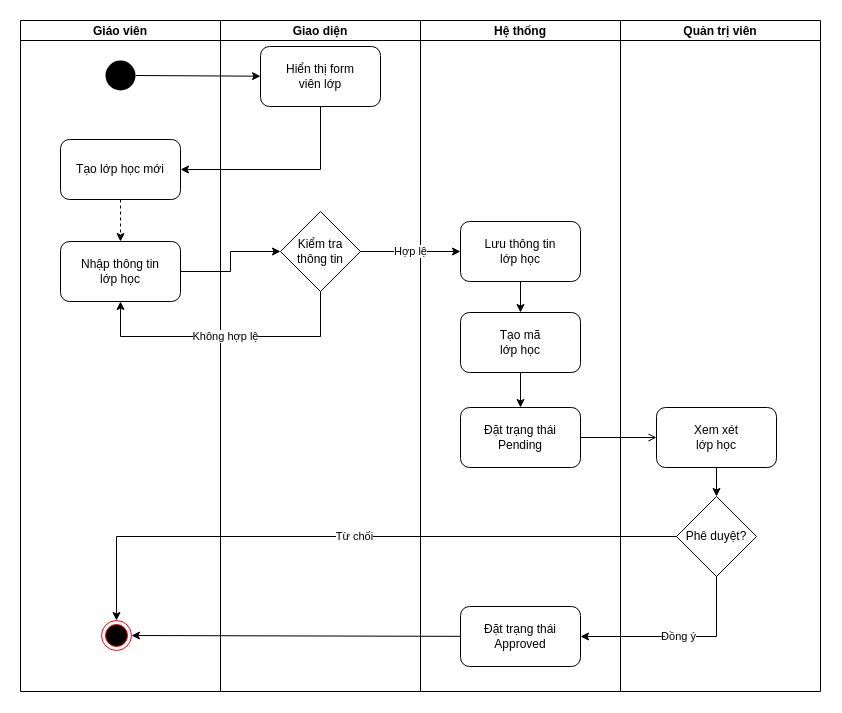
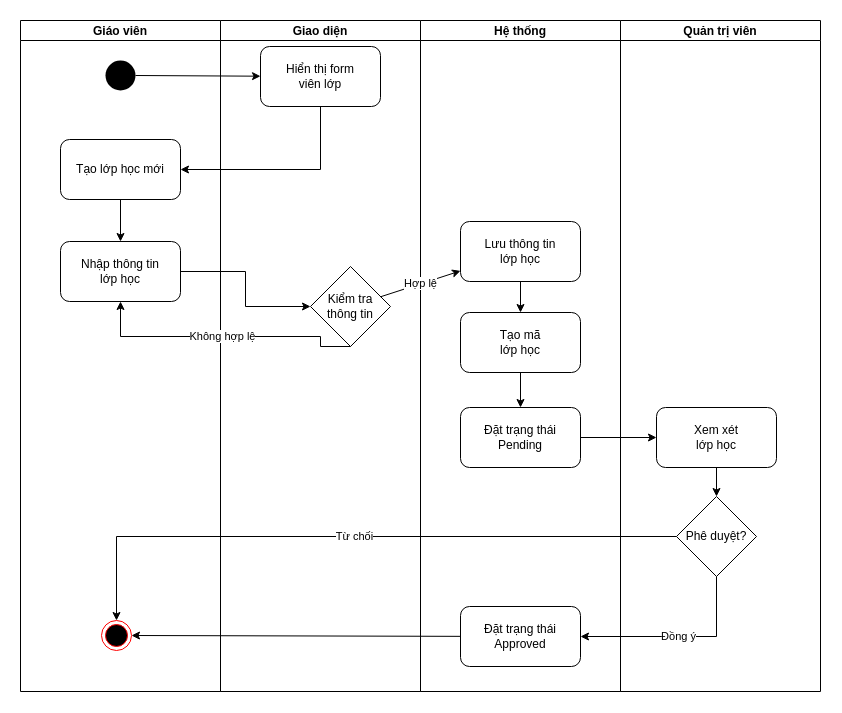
edge "Tạo lớp học mới" -> "Nhập thông tin lớp học": style dashed -> solid
node "Kiểm tra thông tin": moved (321, 252) -> (351, 307)
edge "Đặt trạng thái Pending" -> "Xem xét lớp học": arrowhead open -> classic
